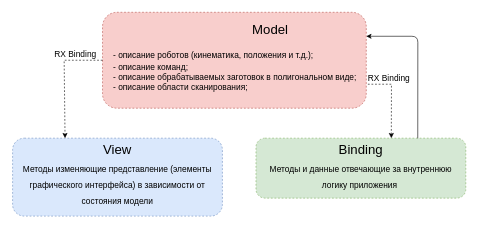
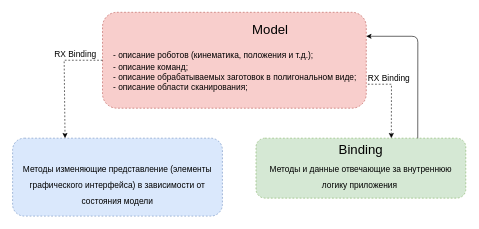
node "View": removed
